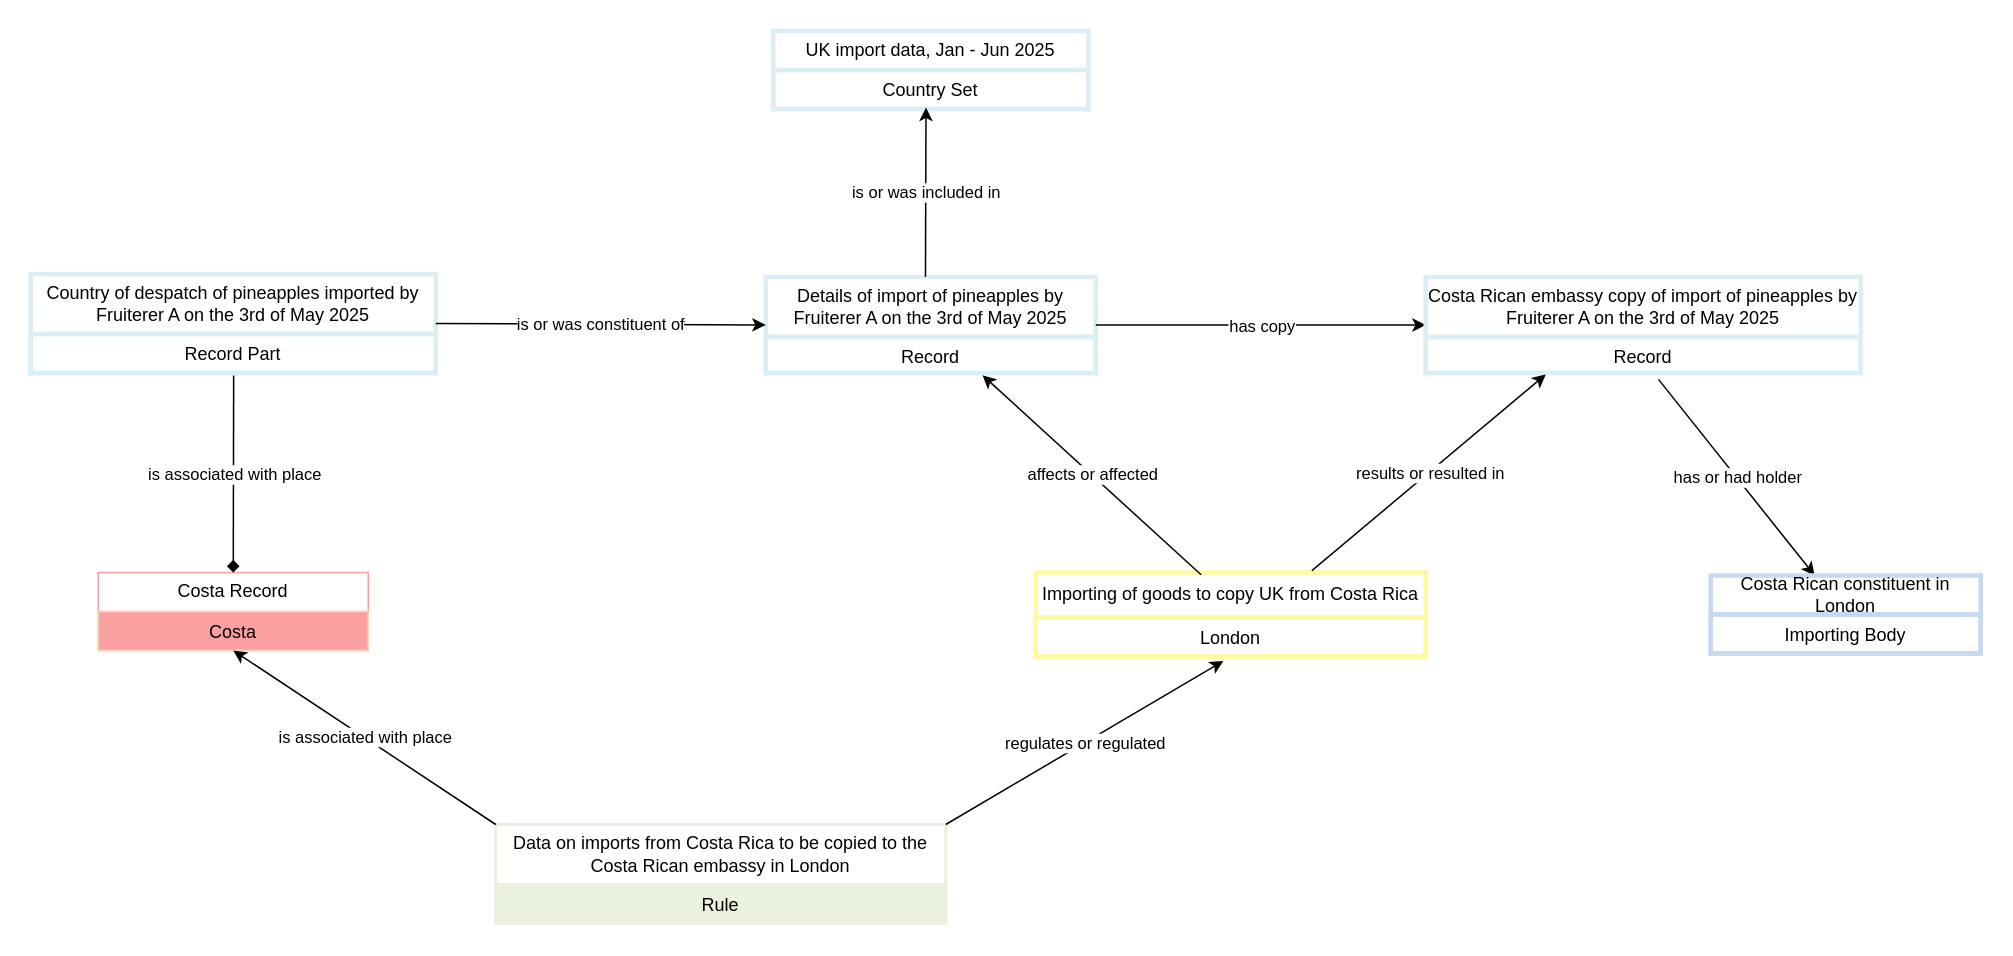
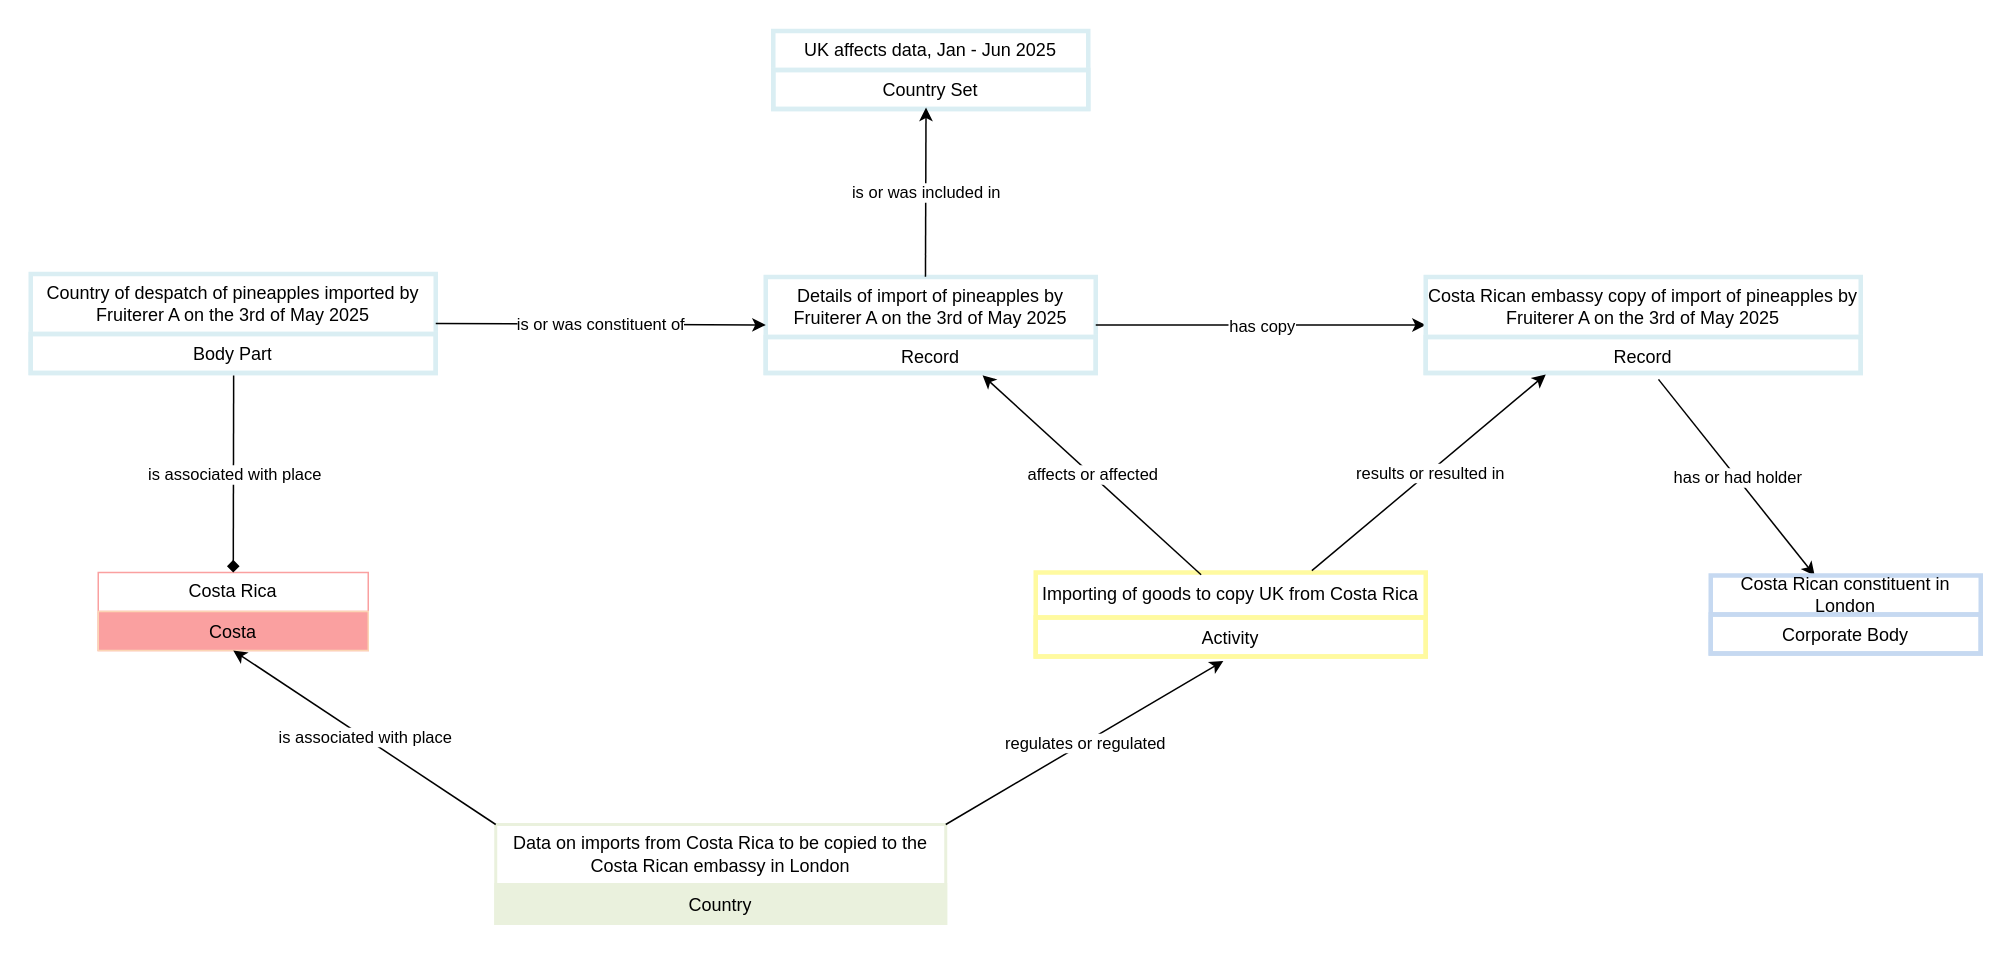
node "UK import data, Jan - Jun 2025": label "UK import data, Jan - Jun 2025" -> "UK affects data, Jan - Jun 2025"
node "Record Part": label "Record Part" -> "Body Part"
node "Costa Record": label "Costa Record" -> "Costa Rica"
node "Importing Body": label "Importing Body" -> "Corporate Body"
node "London": label "London" -> "Activity"
node "Rule": label "Rule" -> "Country"
